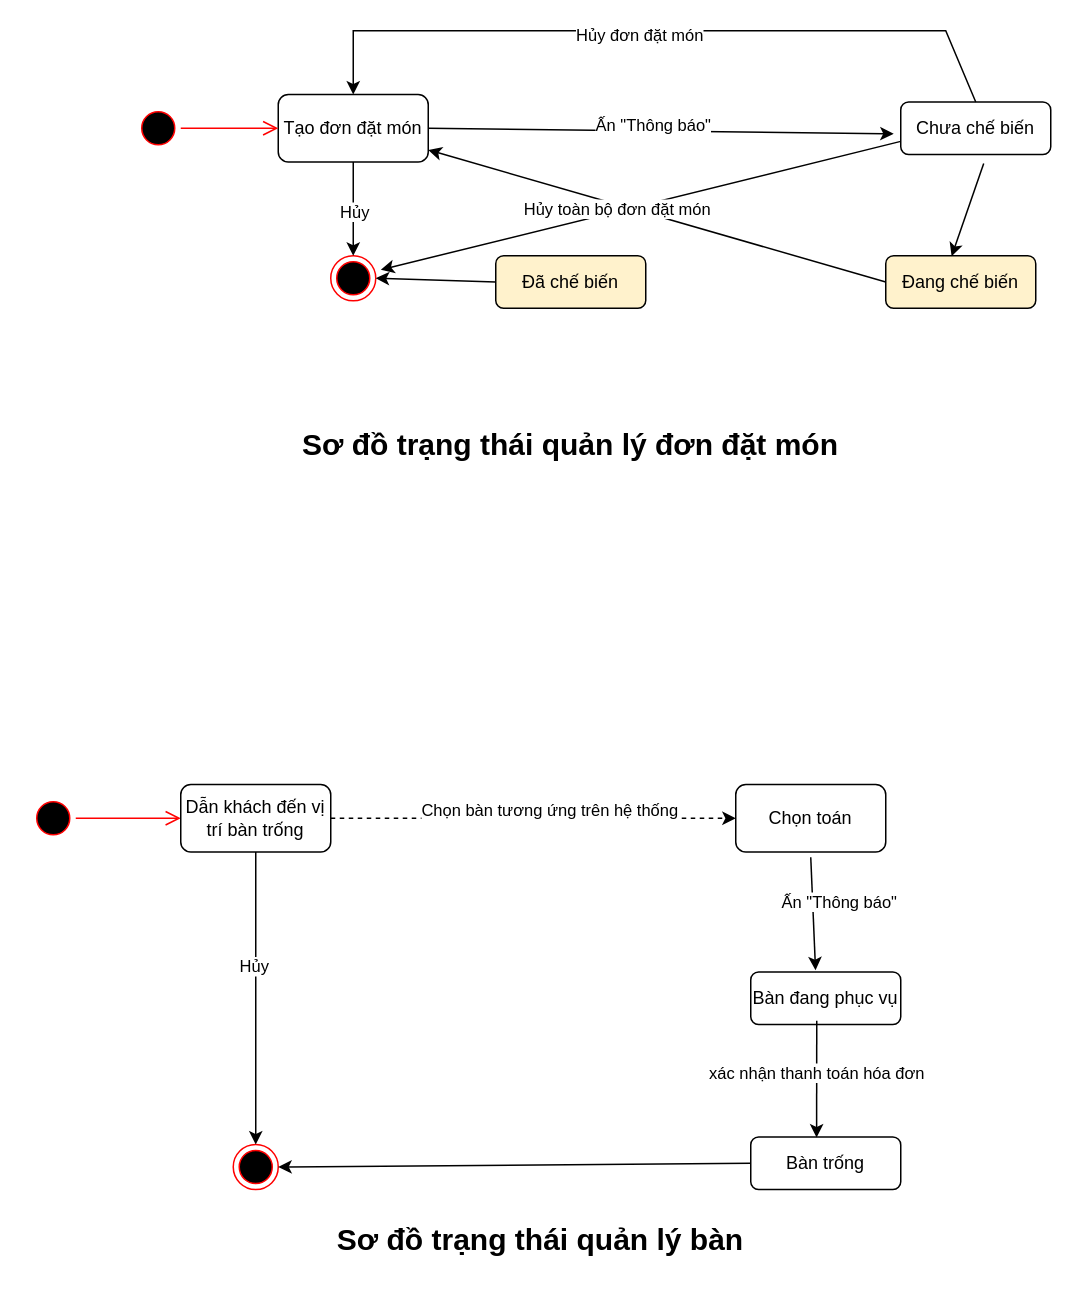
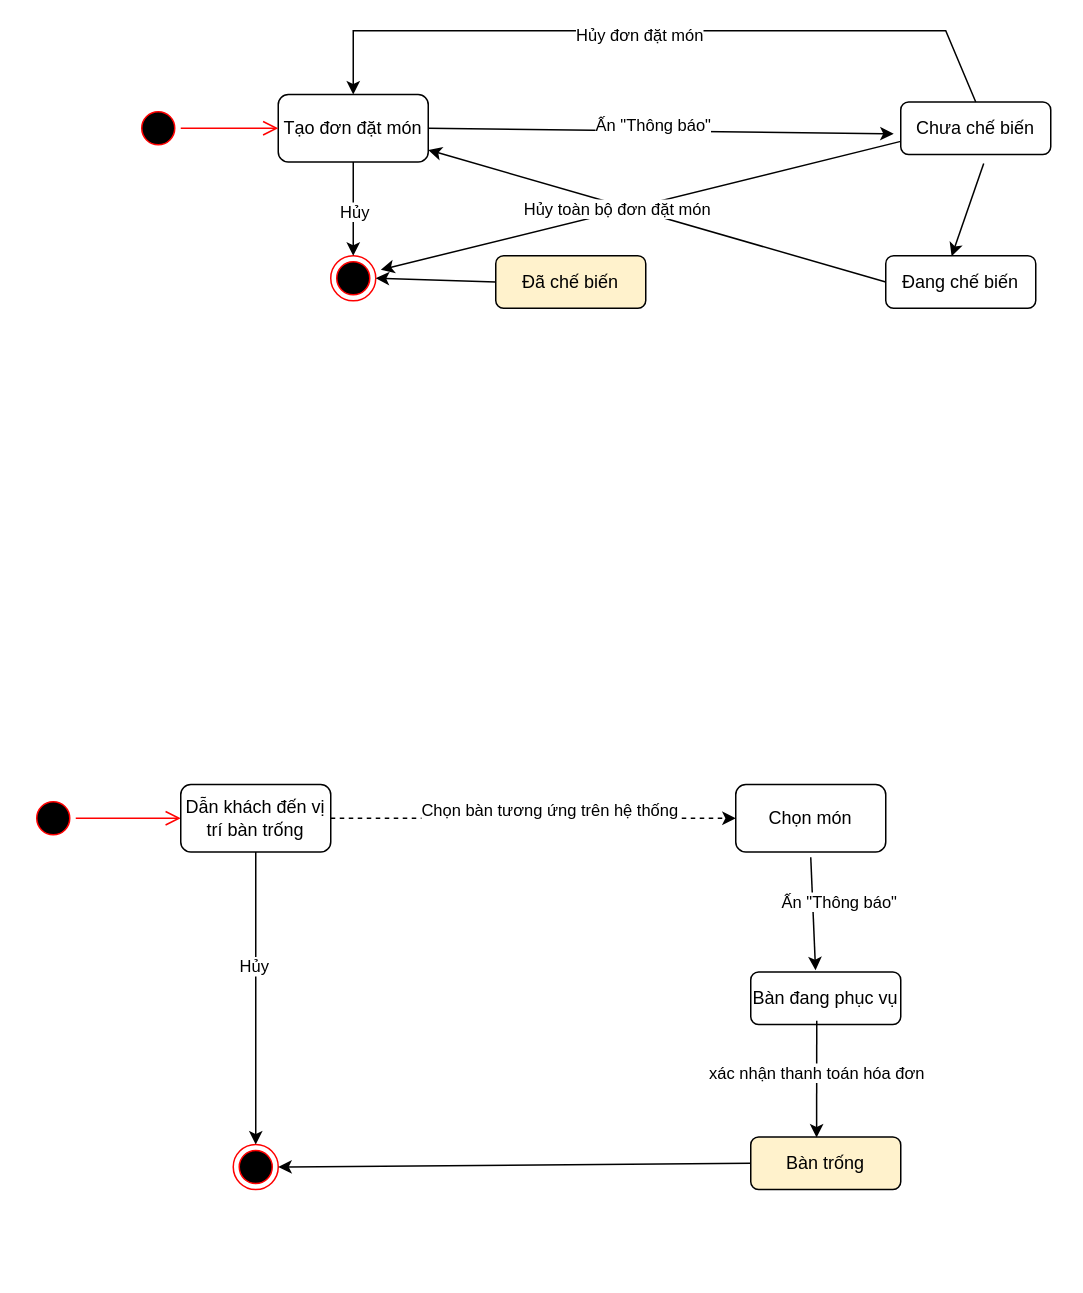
node "Đang chế biến": fillcolor #fff2cc -> #ffffff
node "Sơ đồ trạng thái quản lý đơn đặt món": removed
node "Chọn toán": label "Chọn toán" -> "Chọn món"
node "Bàn trống": fillcolor #ffffff -> #fff2cc
node "Sơ đồ trạng thái quản lý bàn": removed
